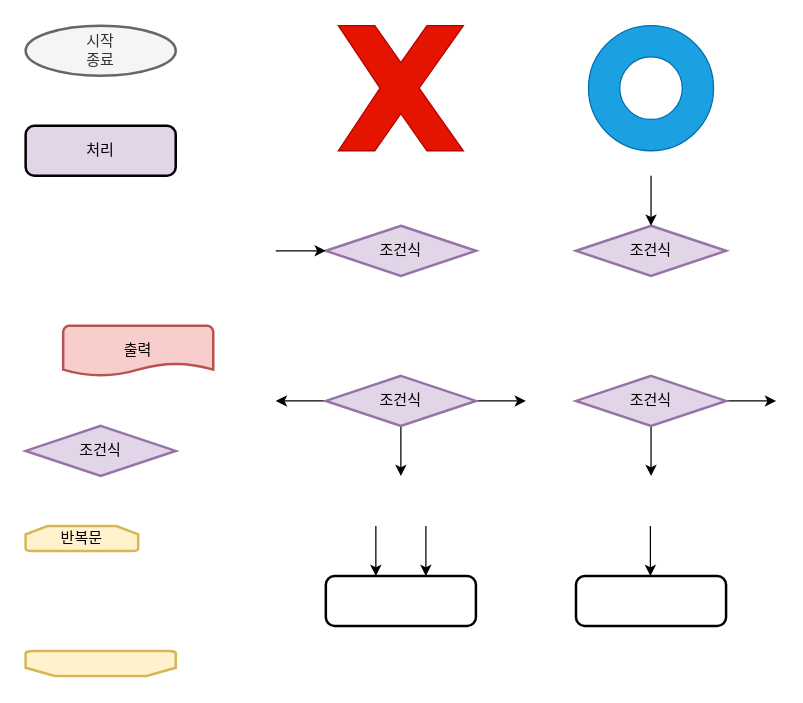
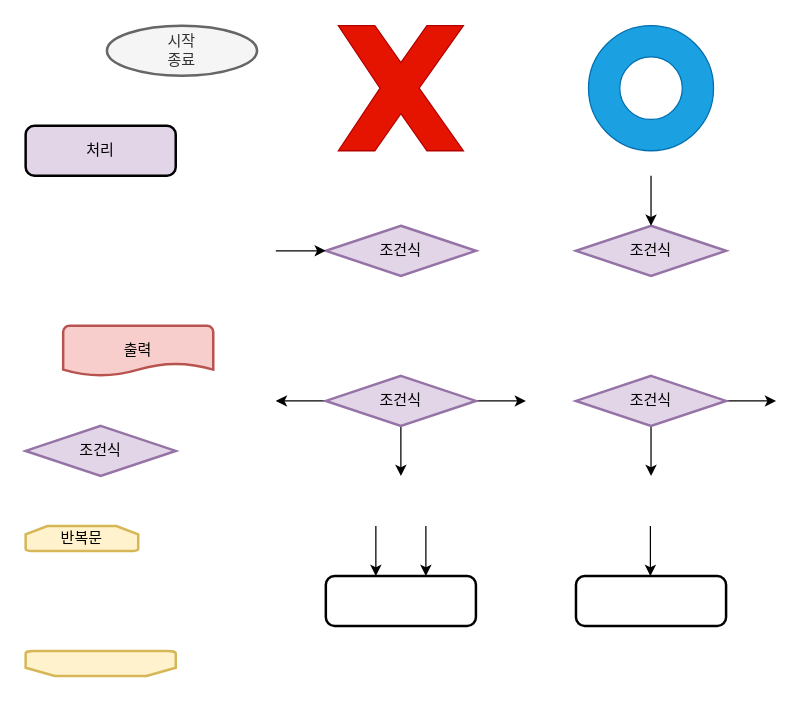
node "시작 종료": moved (101, 51) -> (182, 51)
